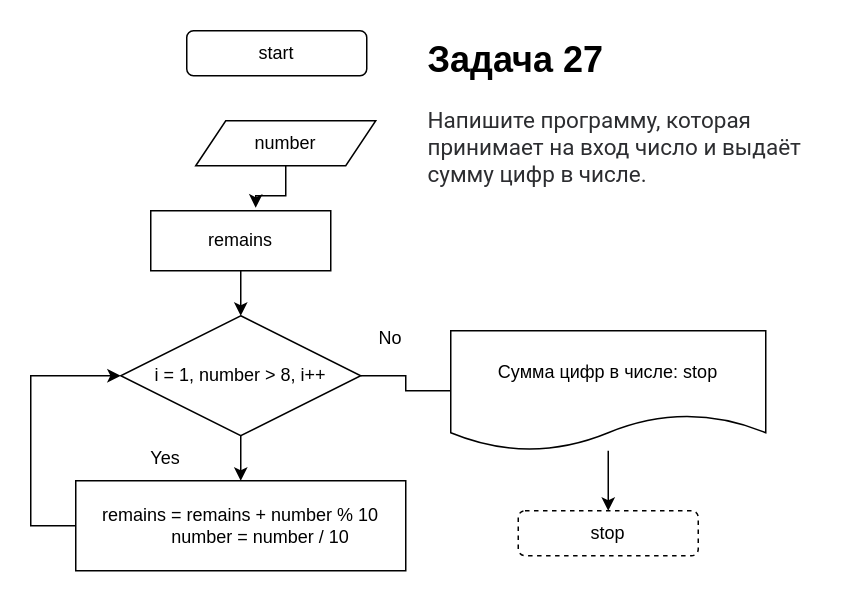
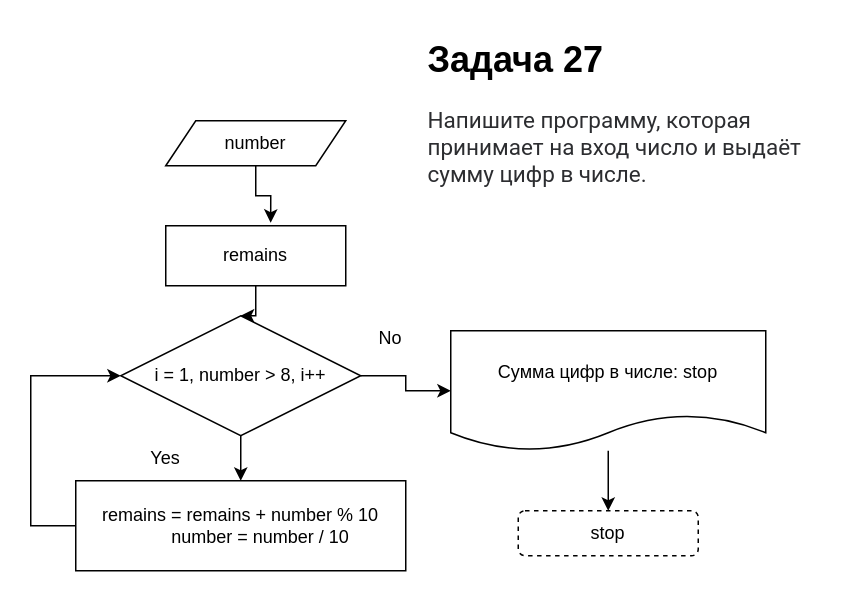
node "start": removed
node "number": moved (286, 143) -> (256, 143)
node "remains": moved (241, 241) -> (256, 256)
edge "i = 1, number > 8, i++" -- "Сумма цифр в числе: stop": arrowhead none -> classic
